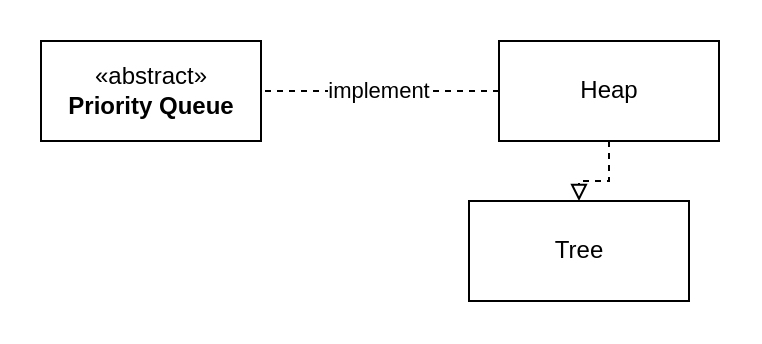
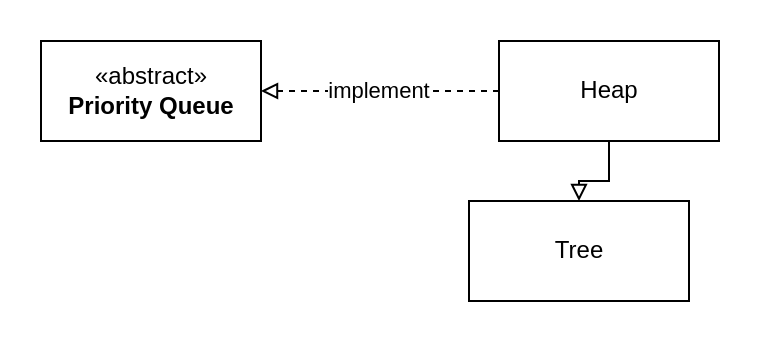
edge "«abstract» Priority Queue" -- "Heap": arrowhead none -> block
edge "Heap" -> "Tree": style dashed -> solid
